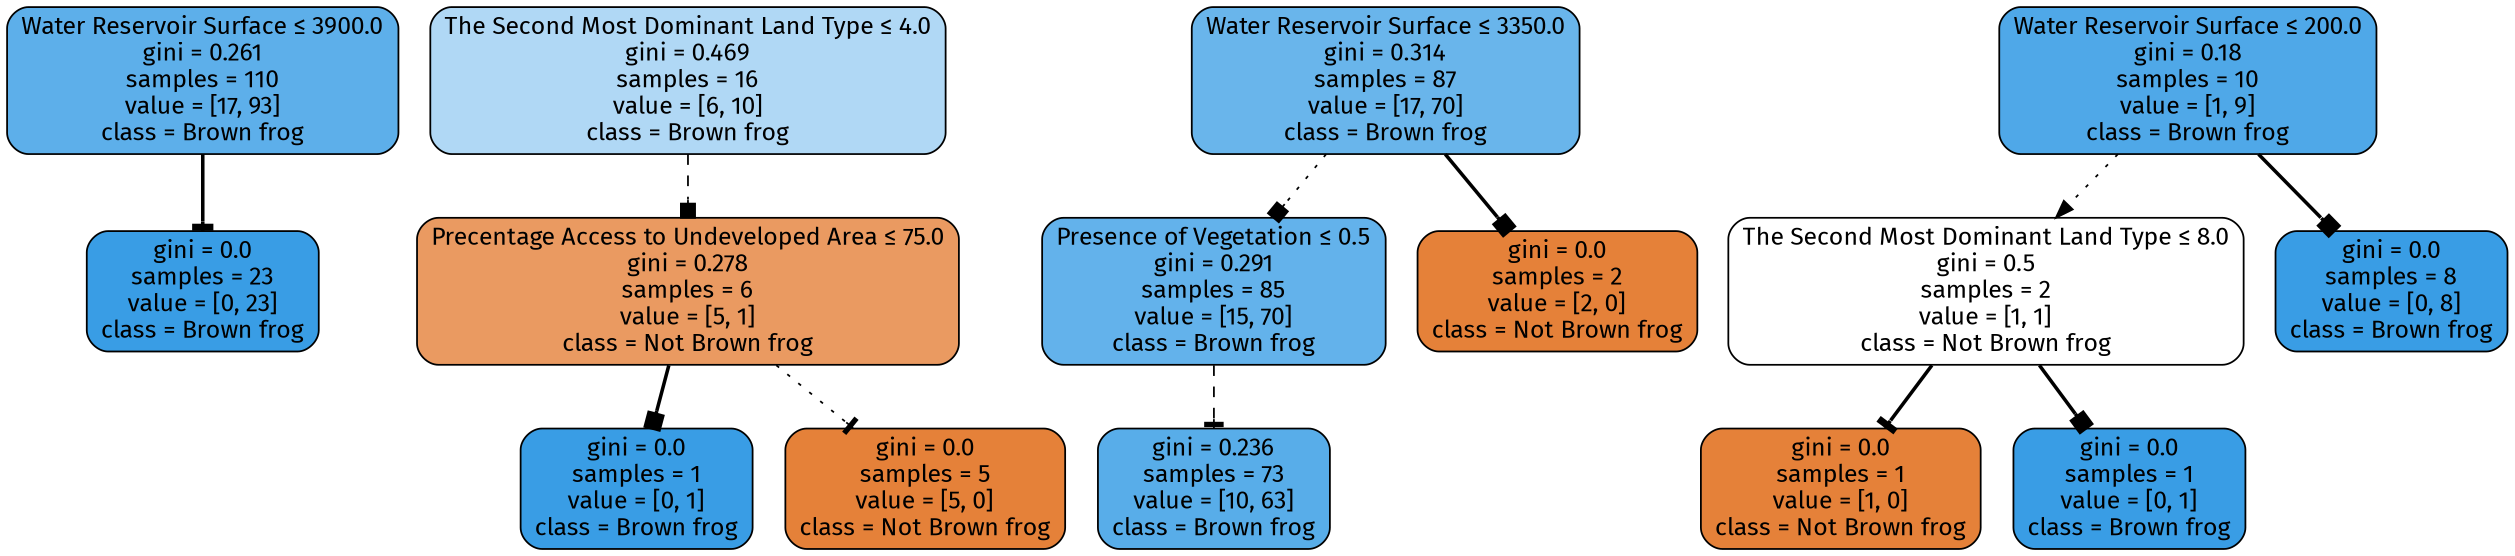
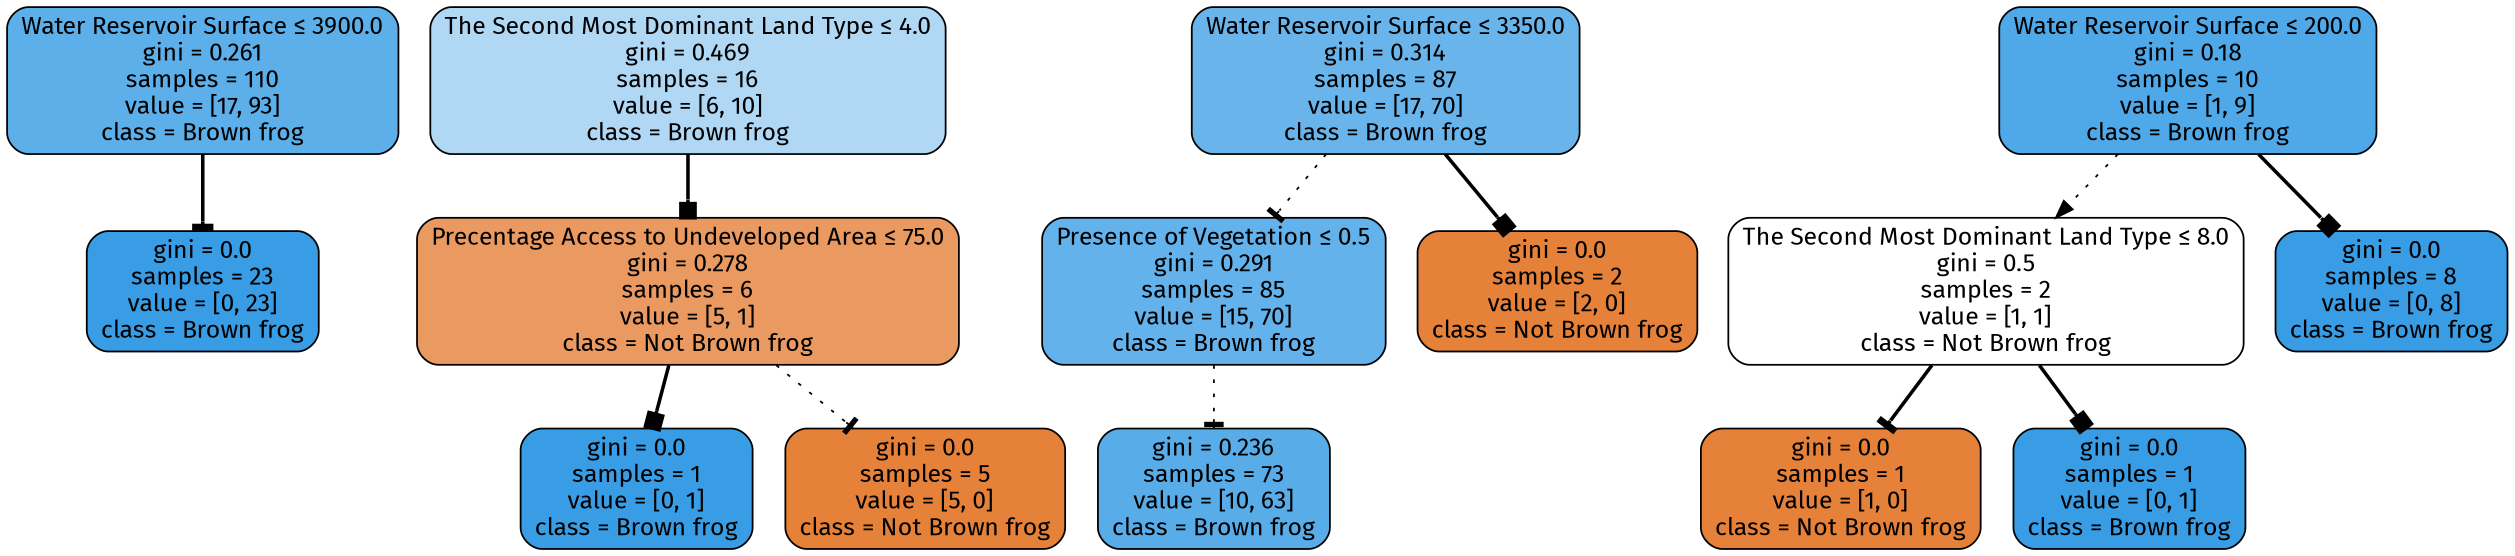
edge "The Second Most Dominant Land Type ≤ 4.0" -> "Precentage Access to Undeveloped Area ≤ 75.0": style dashed -> bold
edge "Water Reservoir Surface ≤ 3350.0" -> "Presence of Vegetation ≤ 0.5": arrowhead box -> tee
edge "Presence of Vegetation ≤ 0.5" -> "gini = 0.236": style dashed -> dotted
